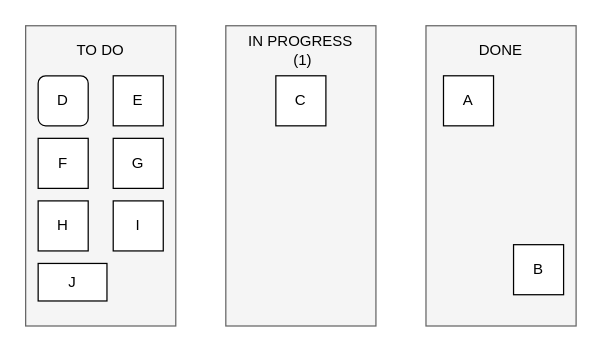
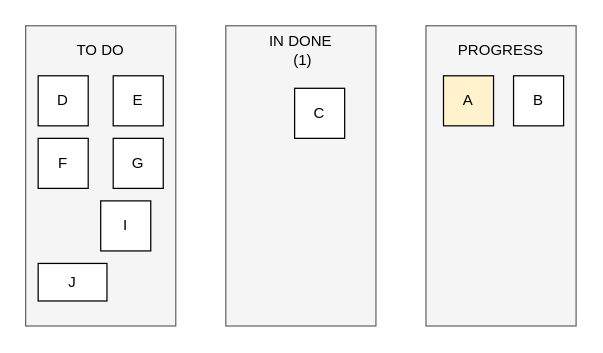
node "IN PROGRESS (1)": label "IN PROGRESS (1)" -> "IN DONE (1)"
node "DONE": label "DONE" -> "PROGRESS"
node "D": shape rounded rectangle -> rectangle
node "C": moved (301, 101) -> (319, 113)
node "A": fillcolor #ffffff -> #fff2cc
node "H": removed
node "I": moved (138, 226) -> (126, 226)
node "B": moved (538, 269) -> (538, 101)
